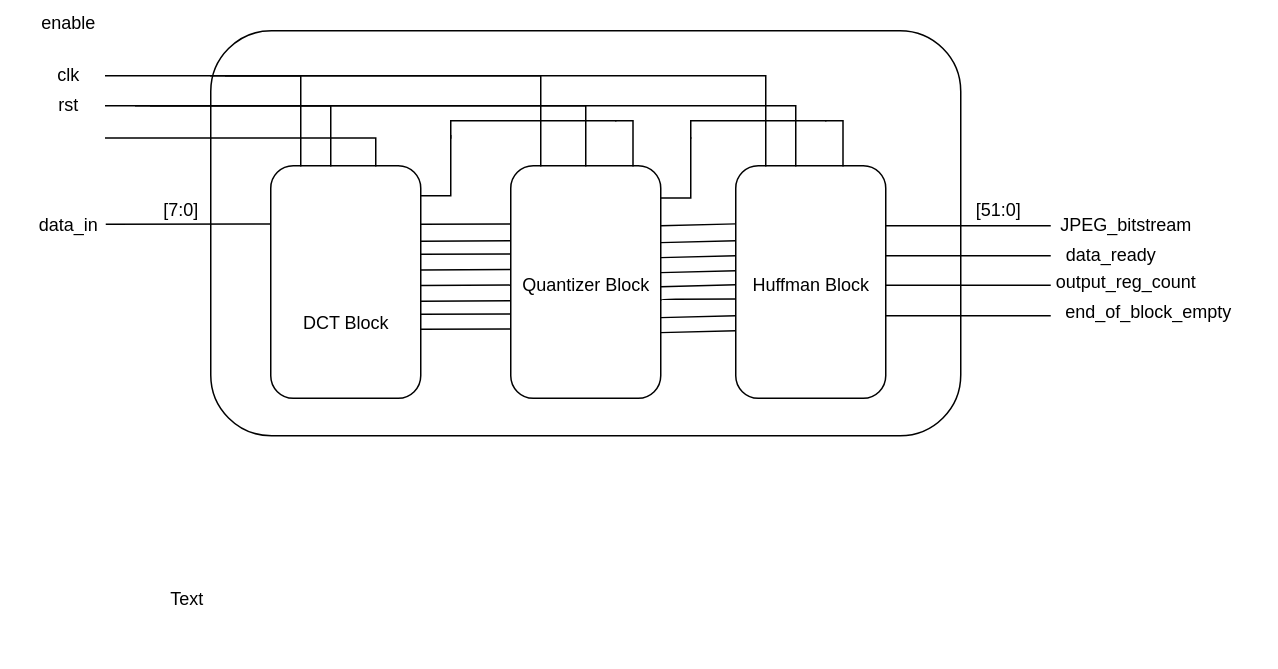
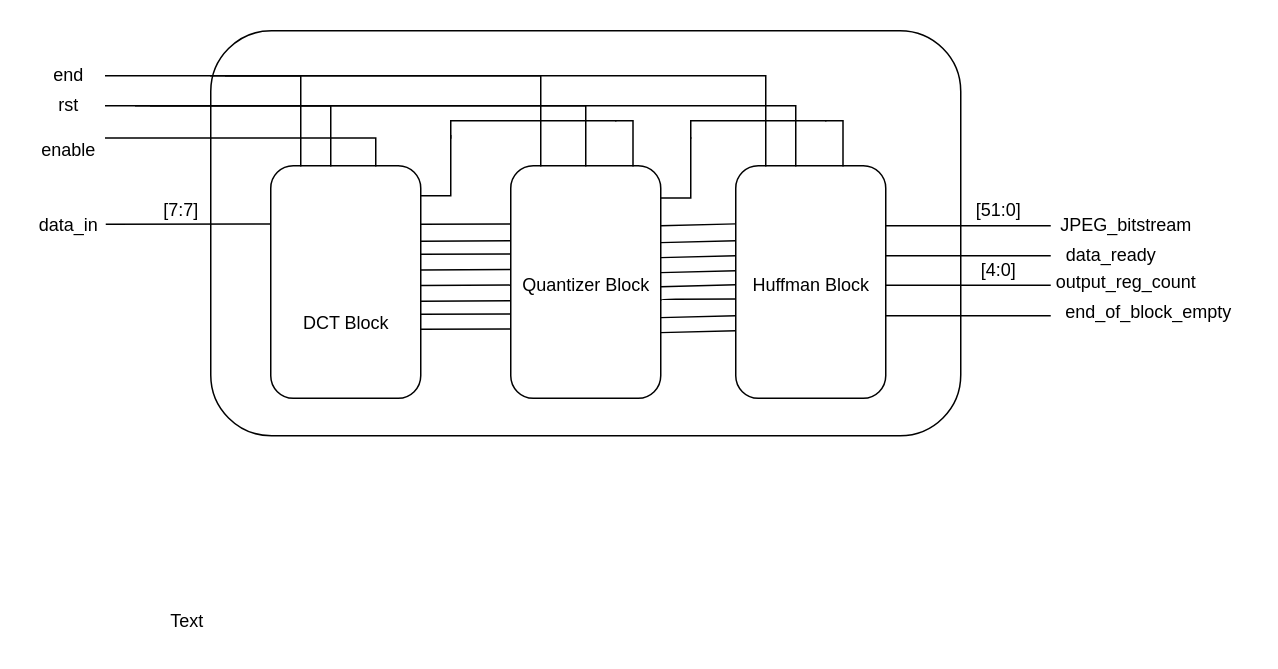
node "enable": moved (68, 23) -> (68, 151)
node "clk": label "clk" -> "end"
node "[7:0]": label "[7:0]" -> "[7:7]"
node "[4:0]": added
node "Text": moved (187, 599) -> (187, 622)
